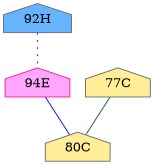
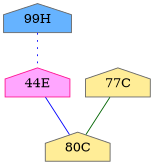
node "92H": label "92H" -> "99H"
node "94E": label "94E" -> "44E"
